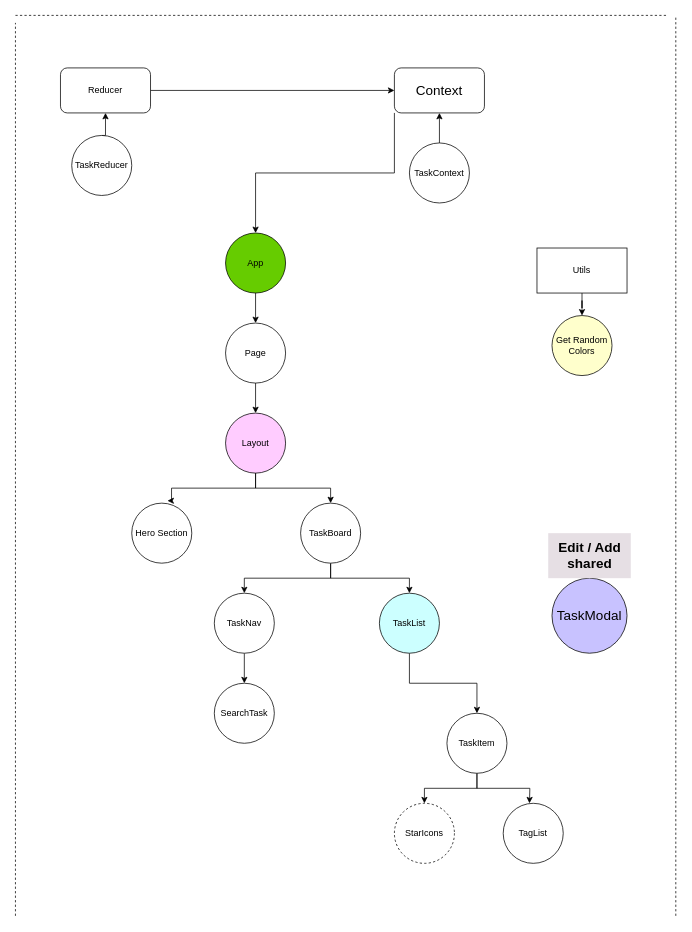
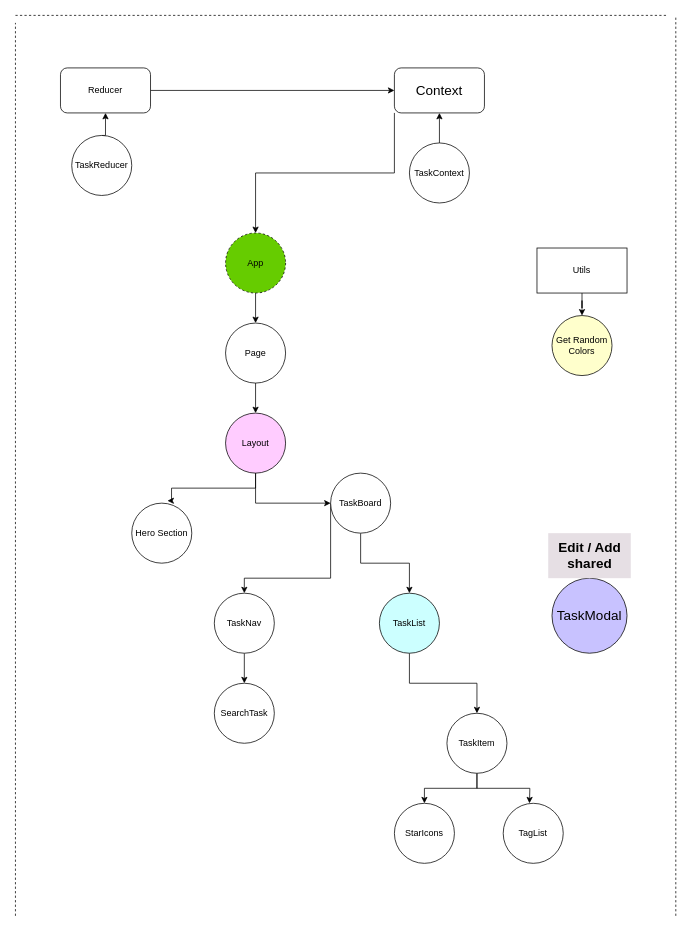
node "App": style solid -> dashed
node "TaskBoard": moved (330, 533) -> (360, 503)
node "StarIcons": style dashed -> solid
